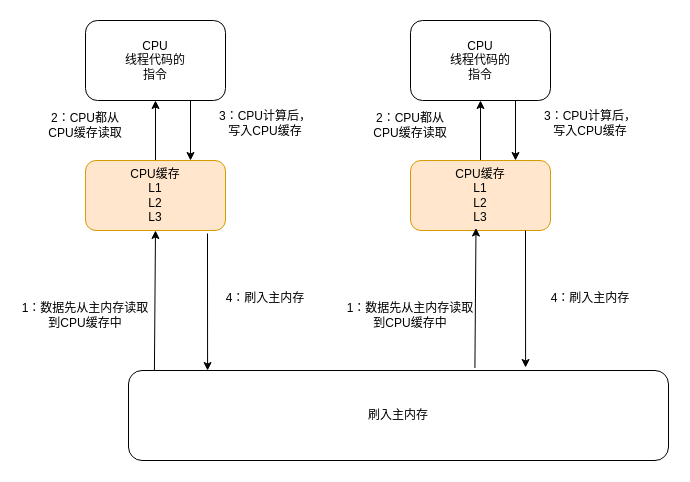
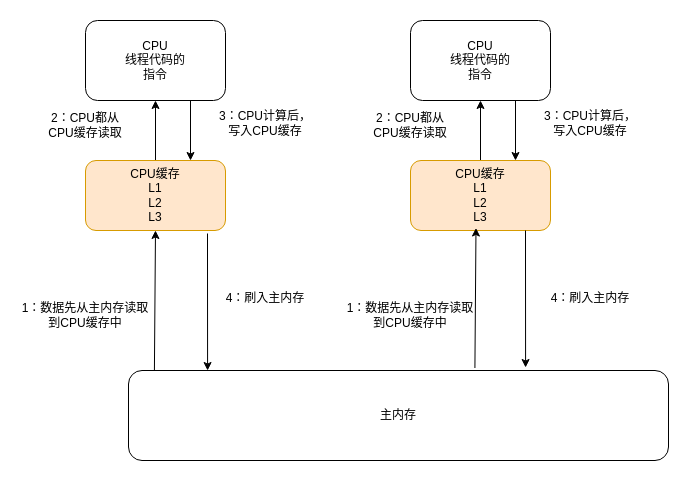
node "刷入主内存": label "刷入主内存" -> "主内存"
